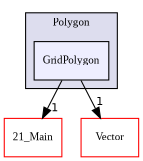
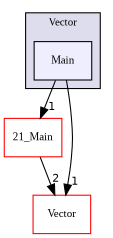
cluster "Polygon": label "Polygon" -> "Vector"
node "GridPolygon": label "GridPolygon" -> "Main"
edge "21_Main" -> "Vector": added
